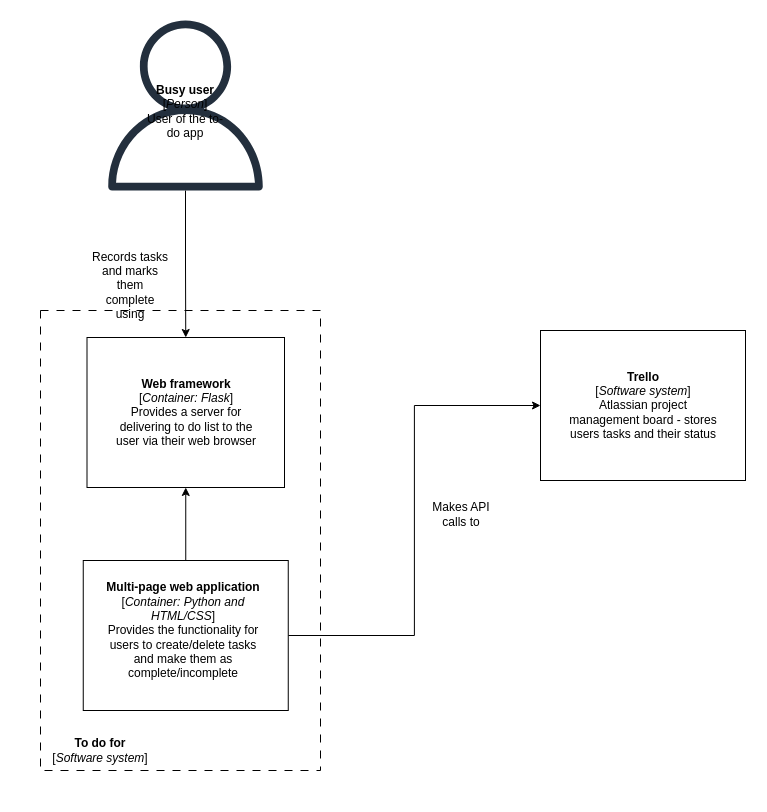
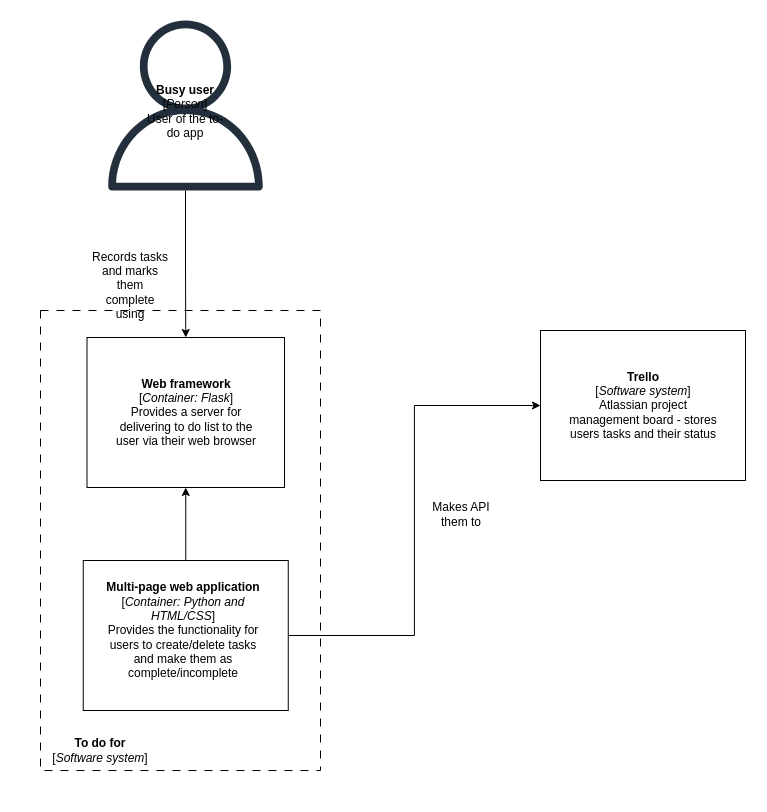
node "Makes API calls to": label "Makes API calls to" -> "Makes API them to"
